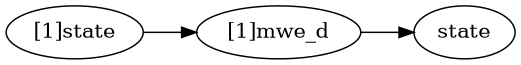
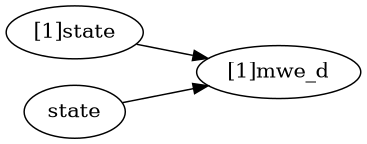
edge "[1]mwe_d" -> "state": reversed
